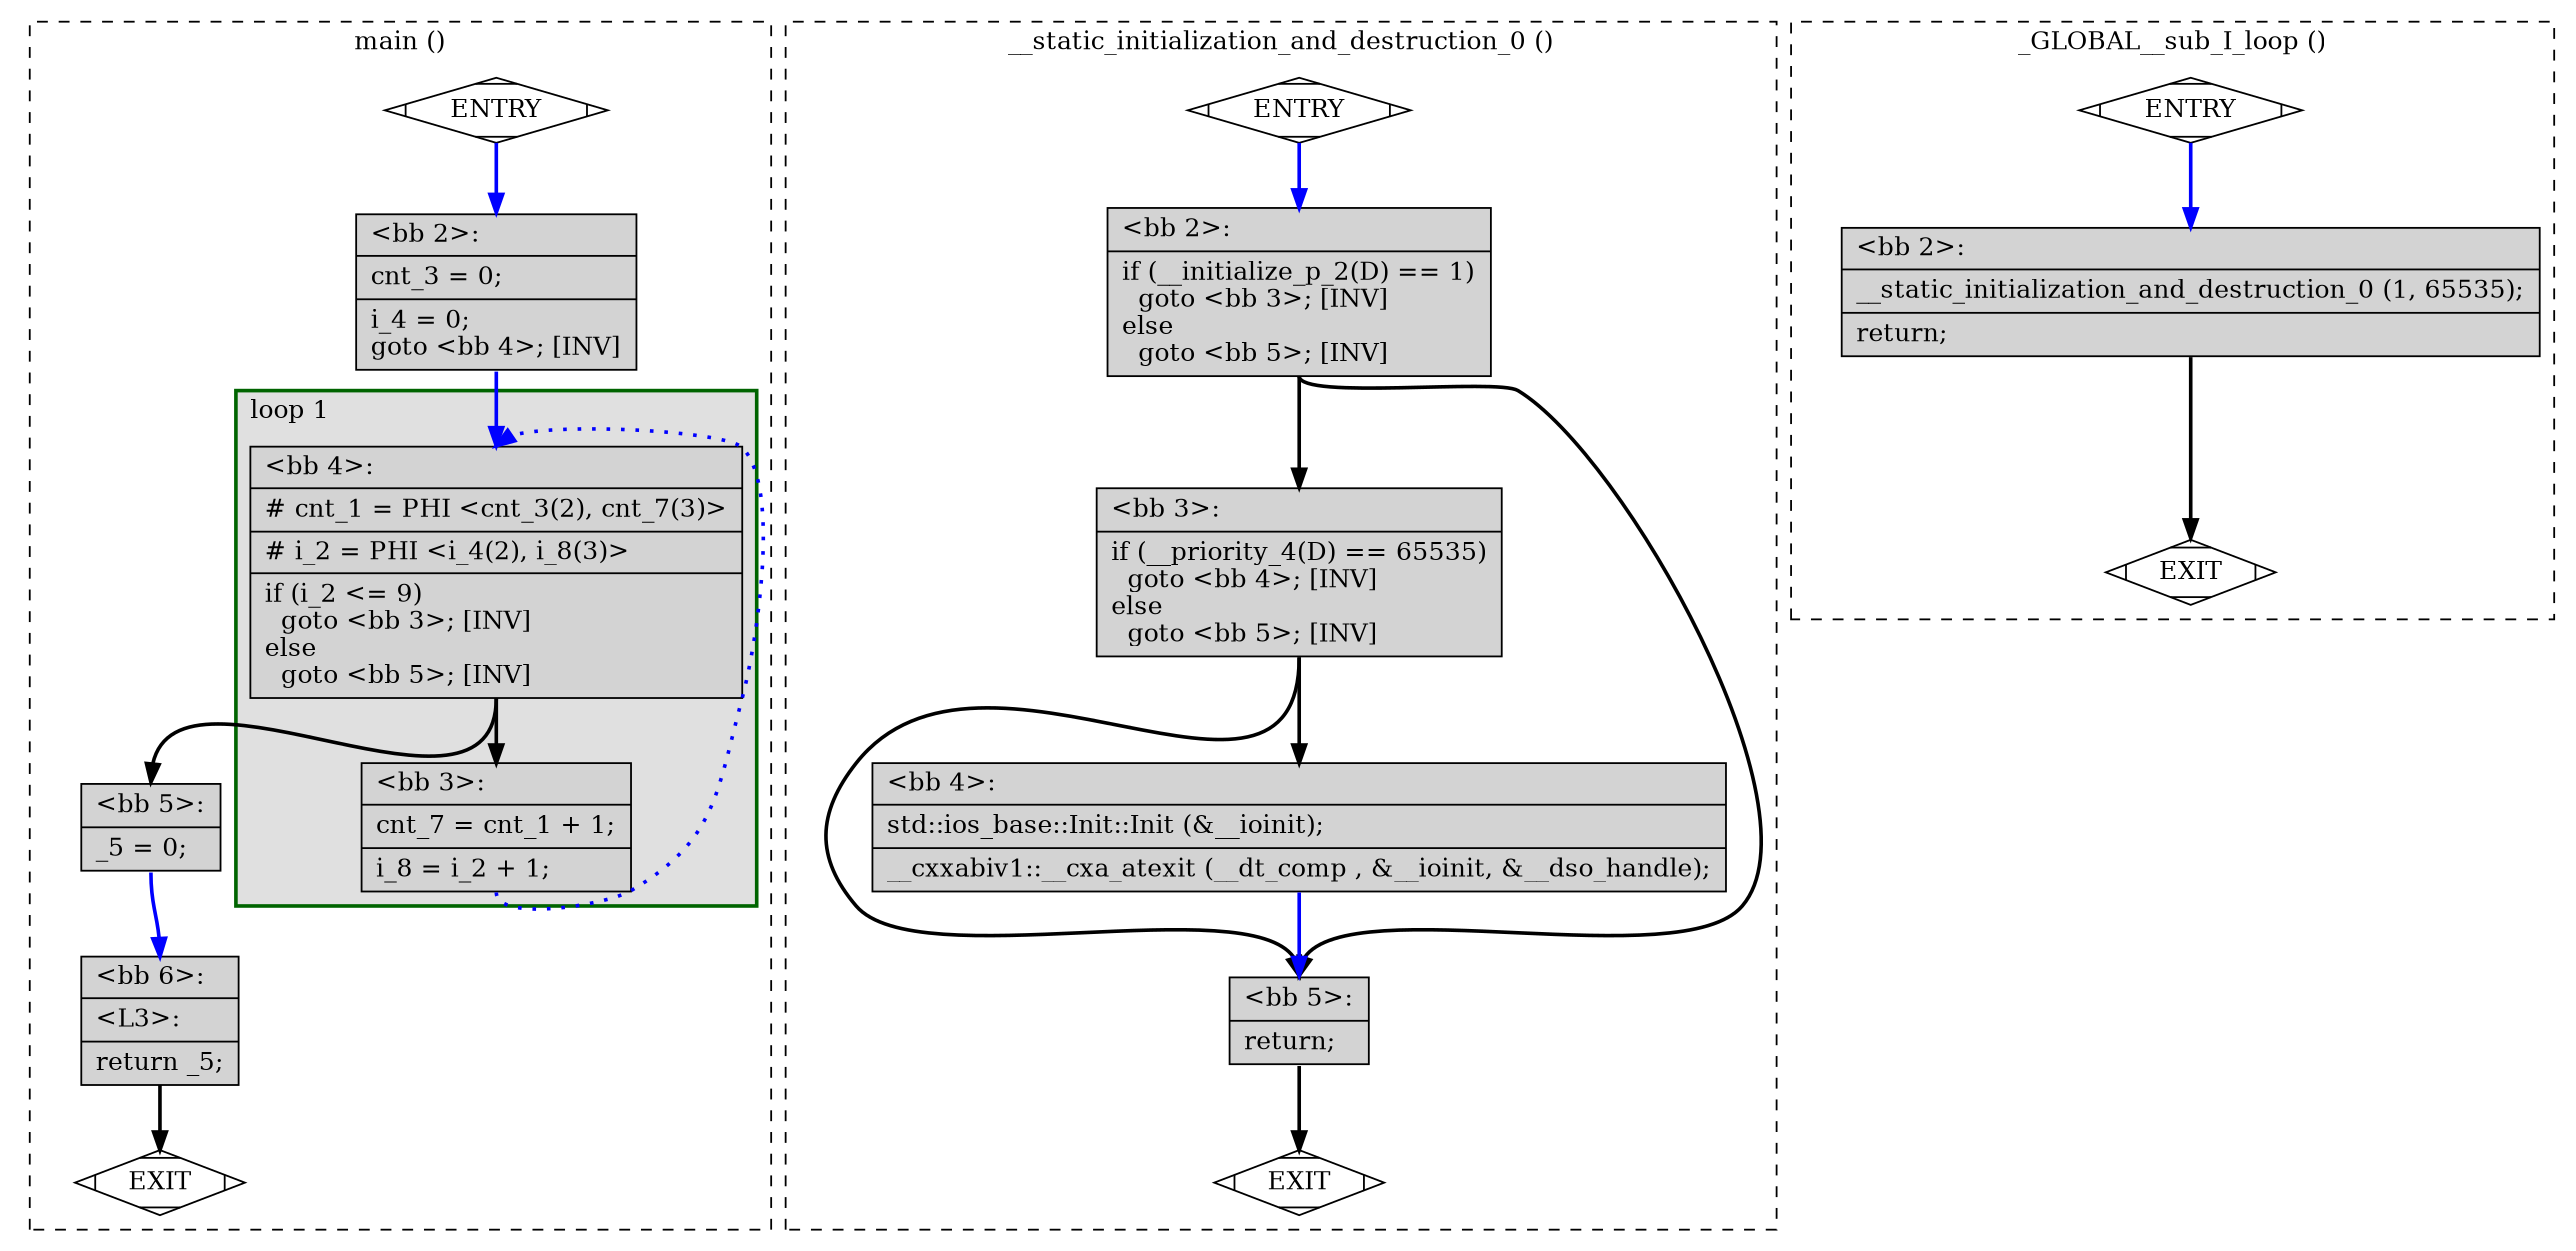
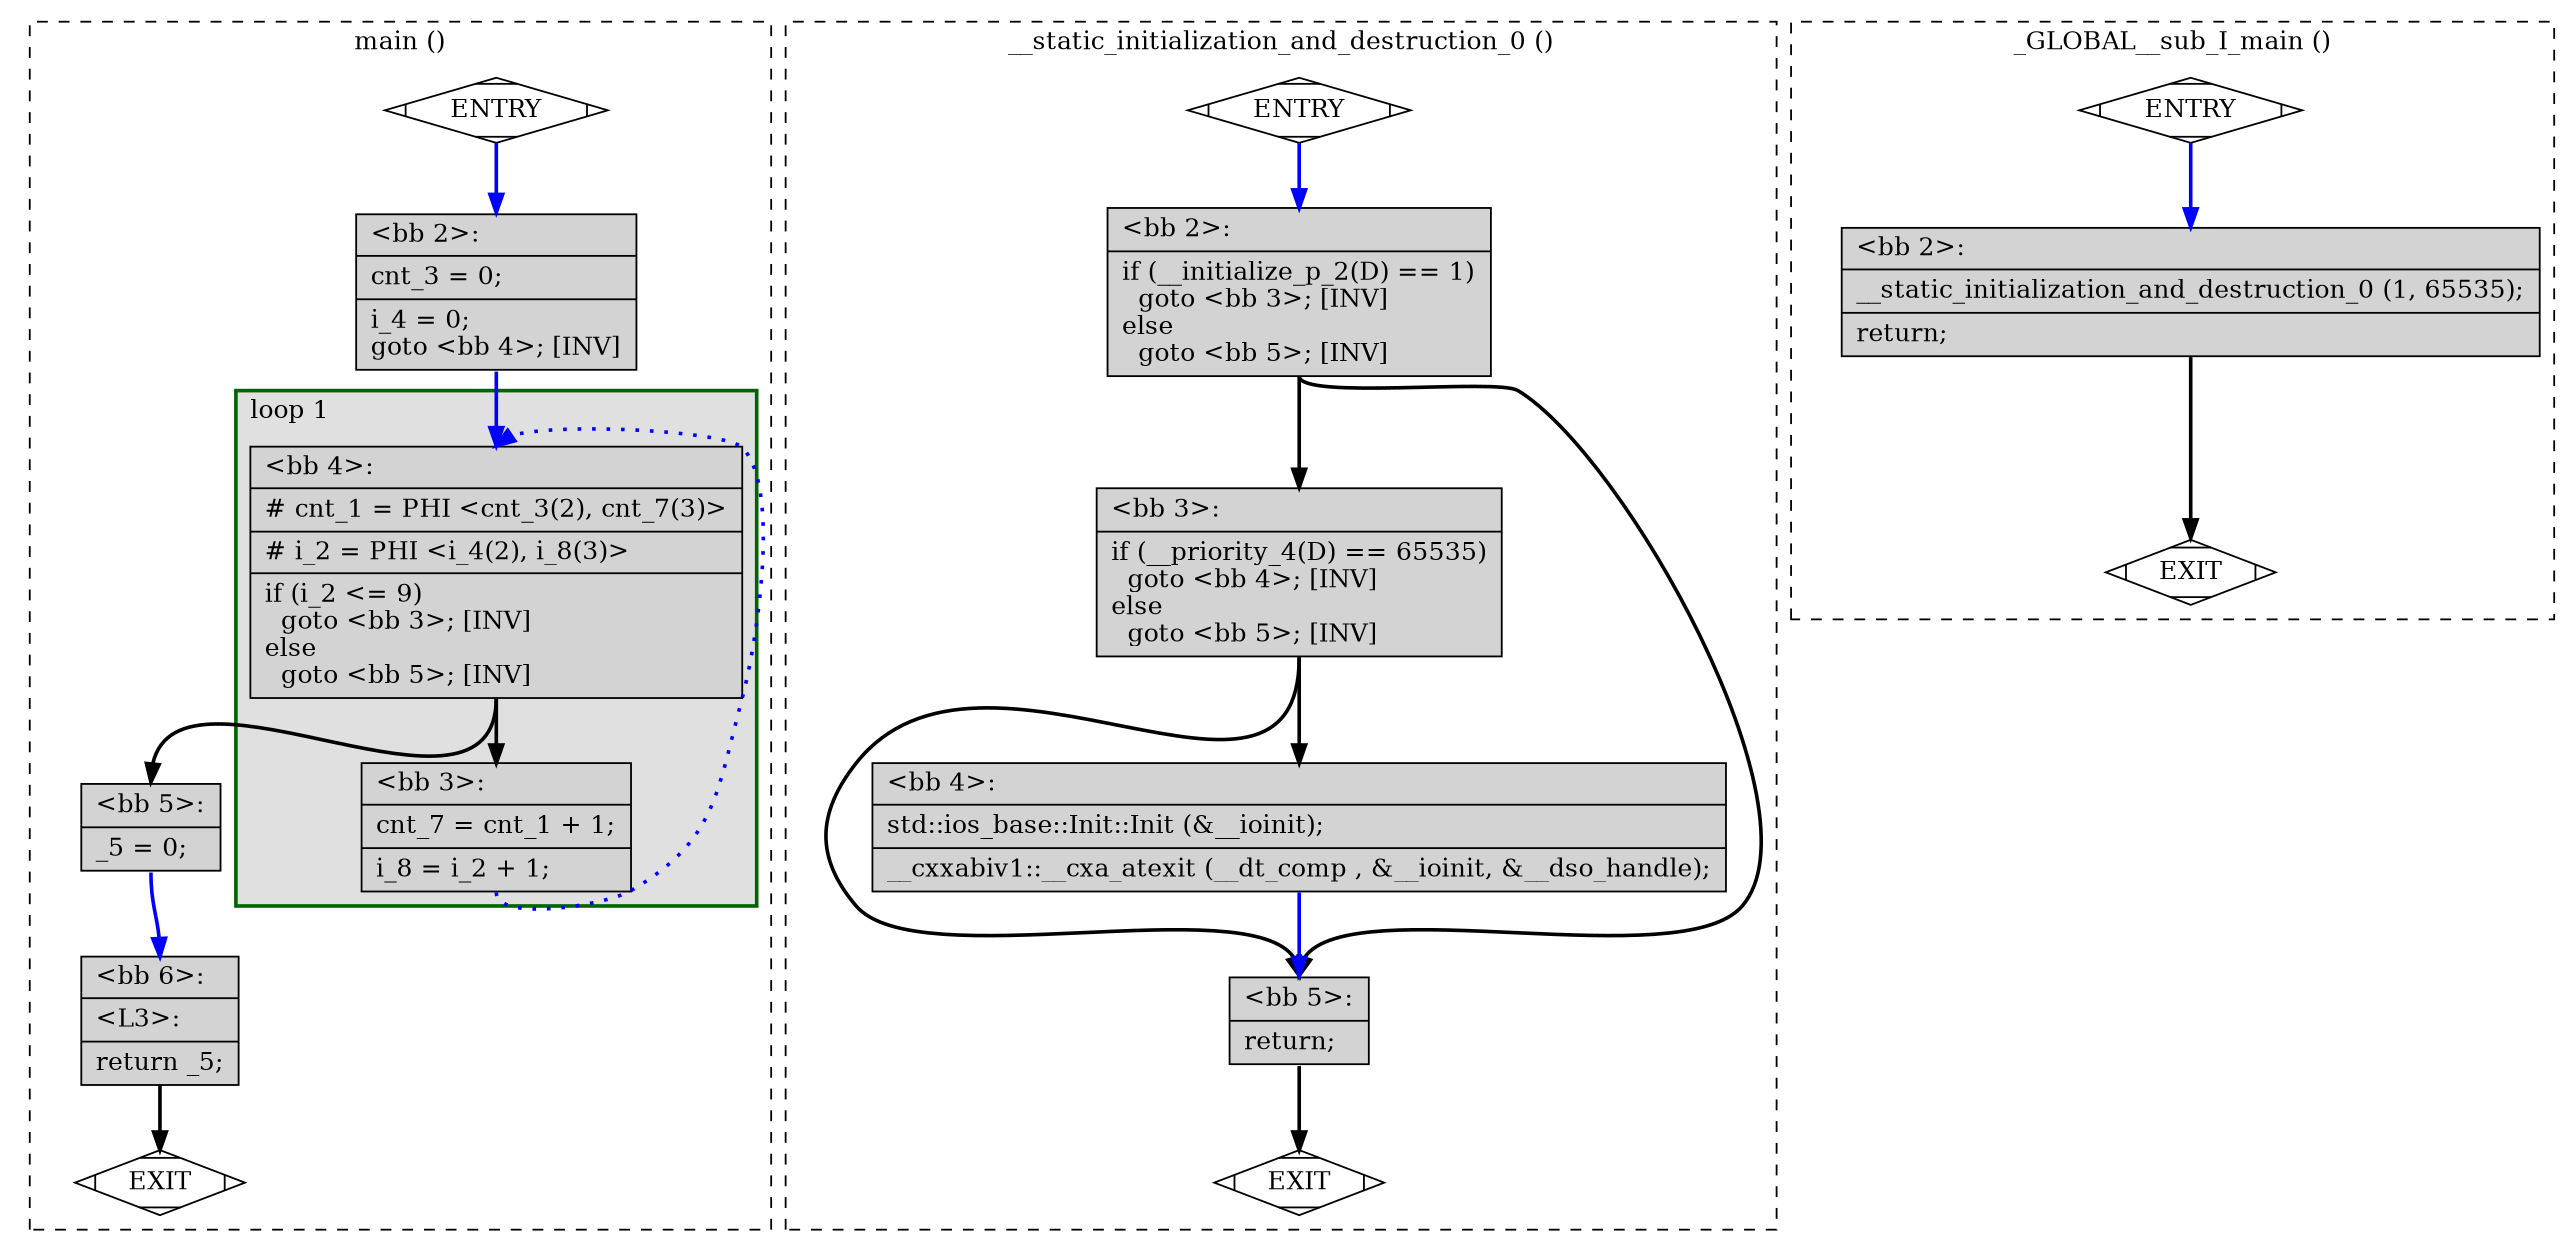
cluster "_GLOBAL__sub_I_loop ()": label "_GLOBAL__sub_I_loop ()" -> "_GLOBAL__sub_I_main ()"
